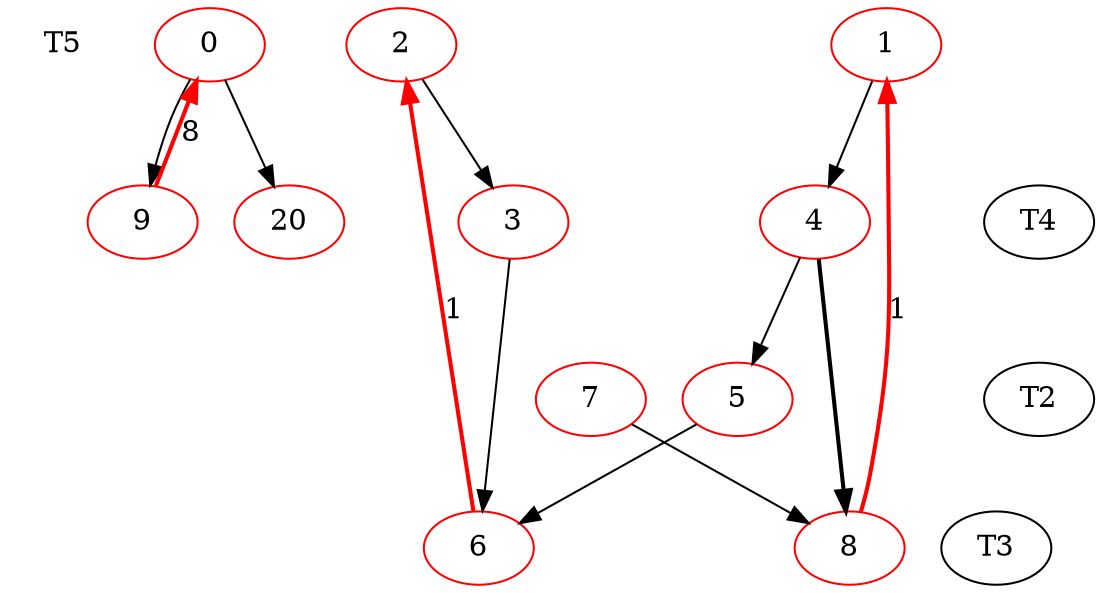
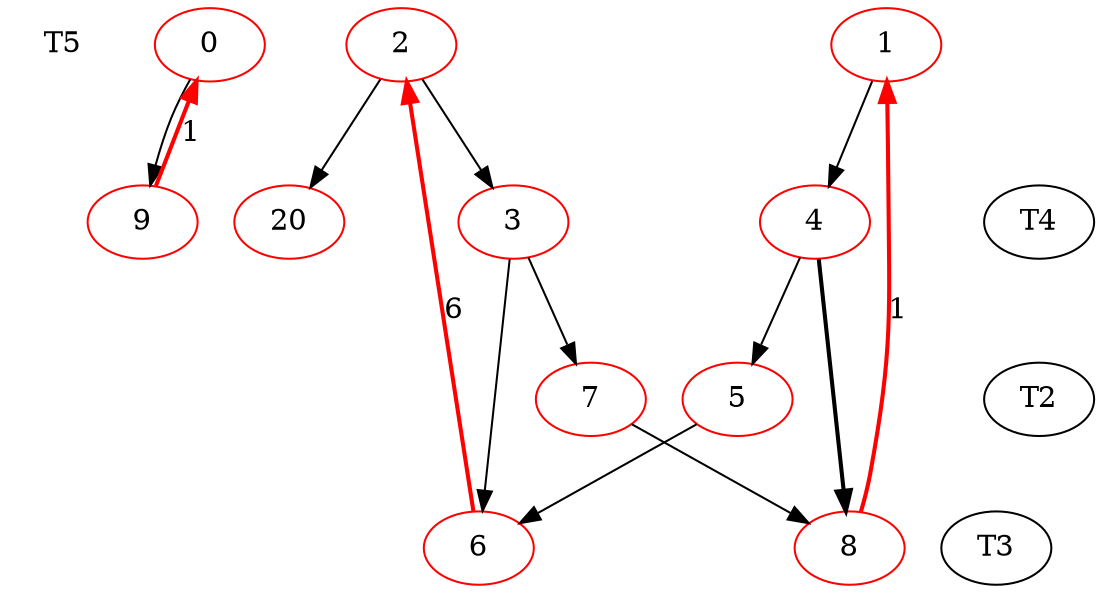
edge "0" -> "20": now "2" -> "20"
edge "9" -> "0": label "8" -> "1"
edge "3" -> "7": added
edge "6" -> "2": label "1" -> "6"
